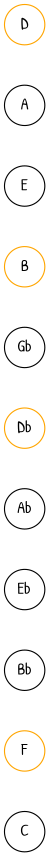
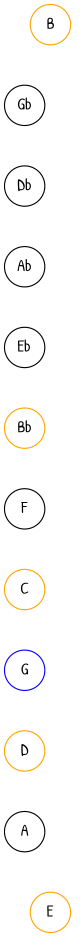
node "E": color black -> orange
node "Db": color orange -> black
node "G": added
node "Bb": color black -> orange
node "F": color orange -> black
node "C": color black -> orange
